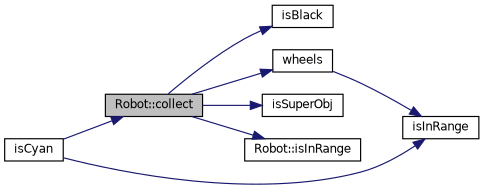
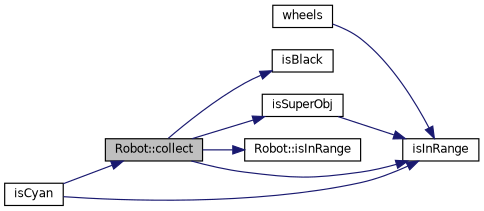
edge "Robot::collect" -> "wheels": now "Robot::collect" -> "isInRange"
edge "isSuperObj" -> "isInRange": added
